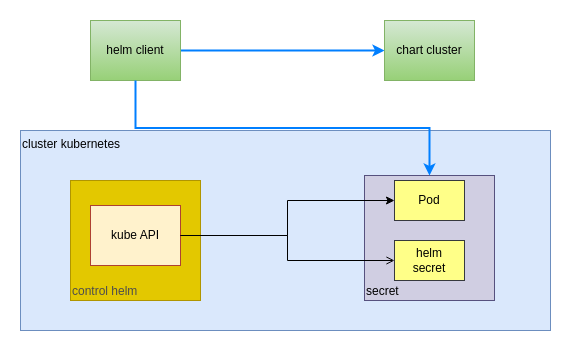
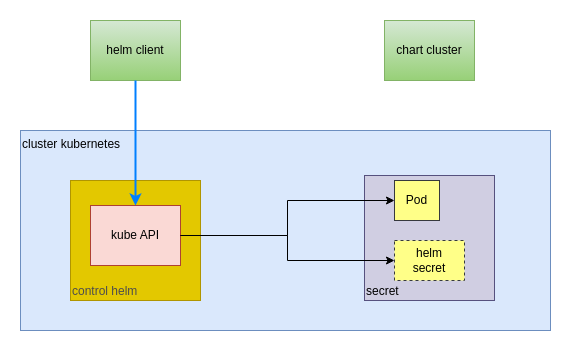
edge "helm client" -> "chart cluster": removed
edge "helm client" -> "secret": now "helm client" -> "kube API"
node "Pod": size 70x40 -> 45x40
node "kube API": fillcolor #fff2cc -> #fad9d5
edge "kube API" -> "helm secret": arrowhead open -> classic
node "helm secret": style solid -> dashed
